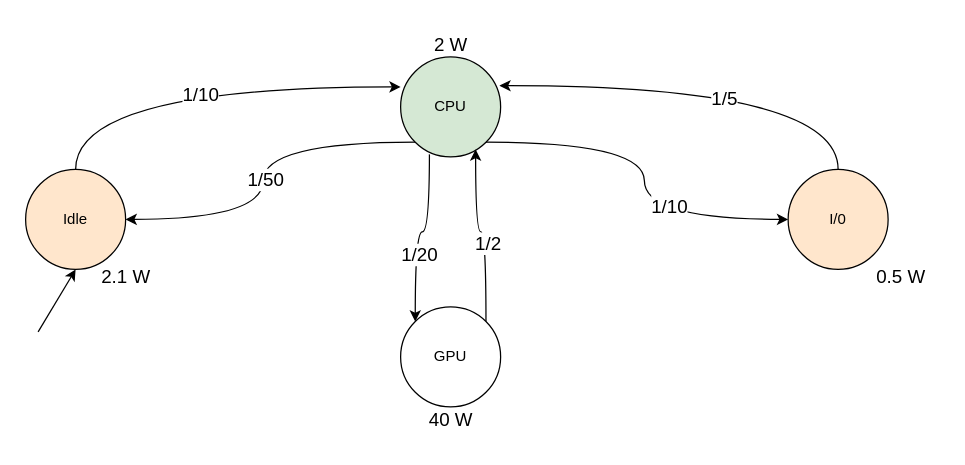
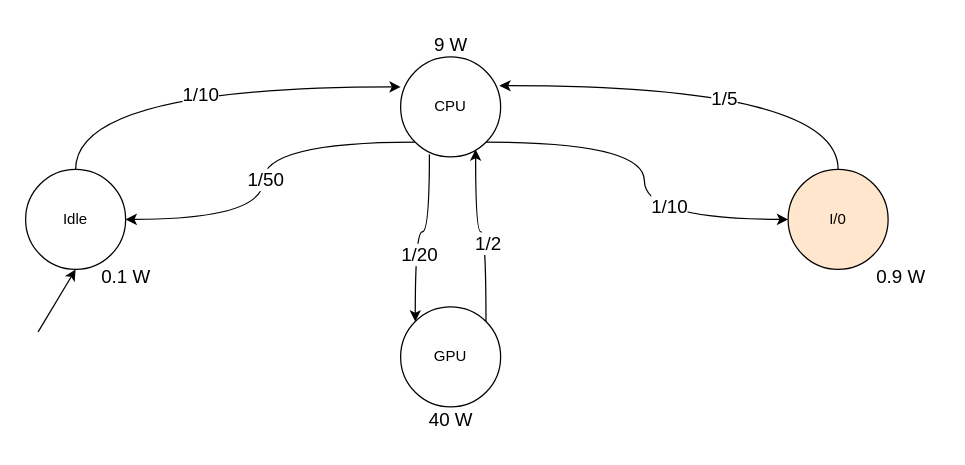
node "2 W": label "2 W" -> "9 W"
node "CPU": fillcolor #d5e8d4 -> #ffffff
node "Idle": fillcolor #ffe6cc -> #ffffff
node "2.1 W": label "2.1 W" -> "0.1 W"
node "0.5 W": label "0.5 W" -> "0.9 W"
